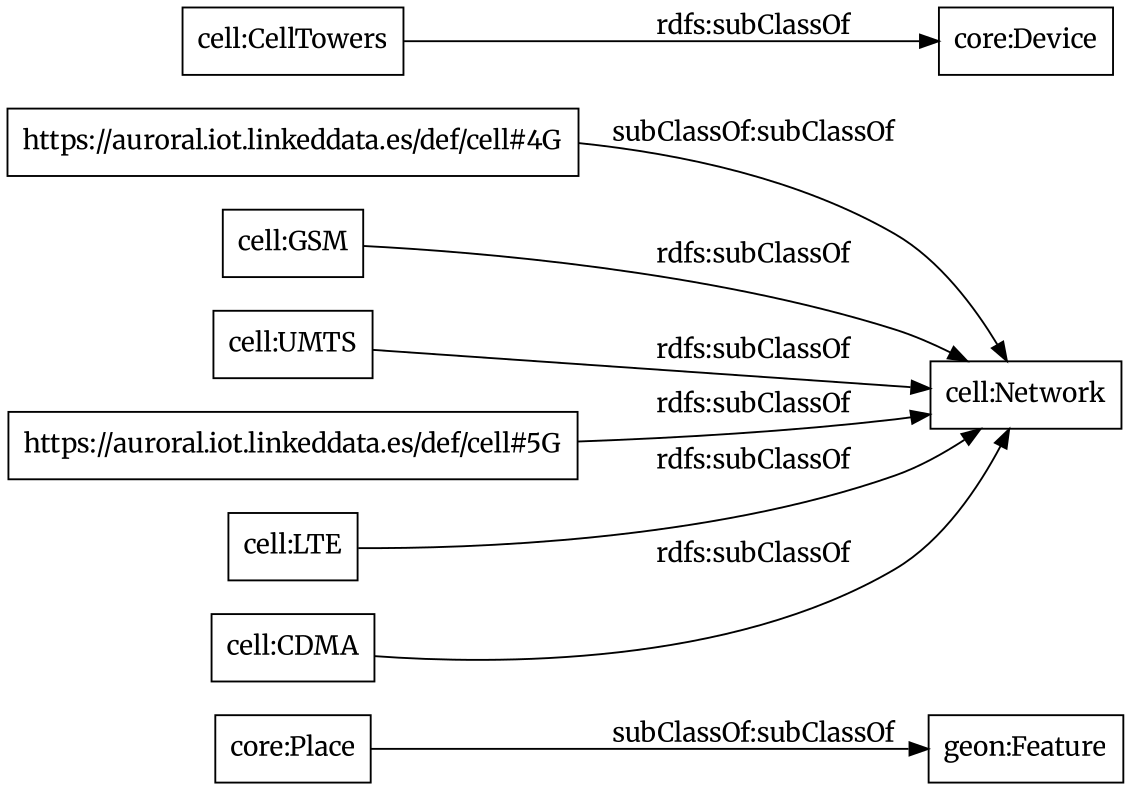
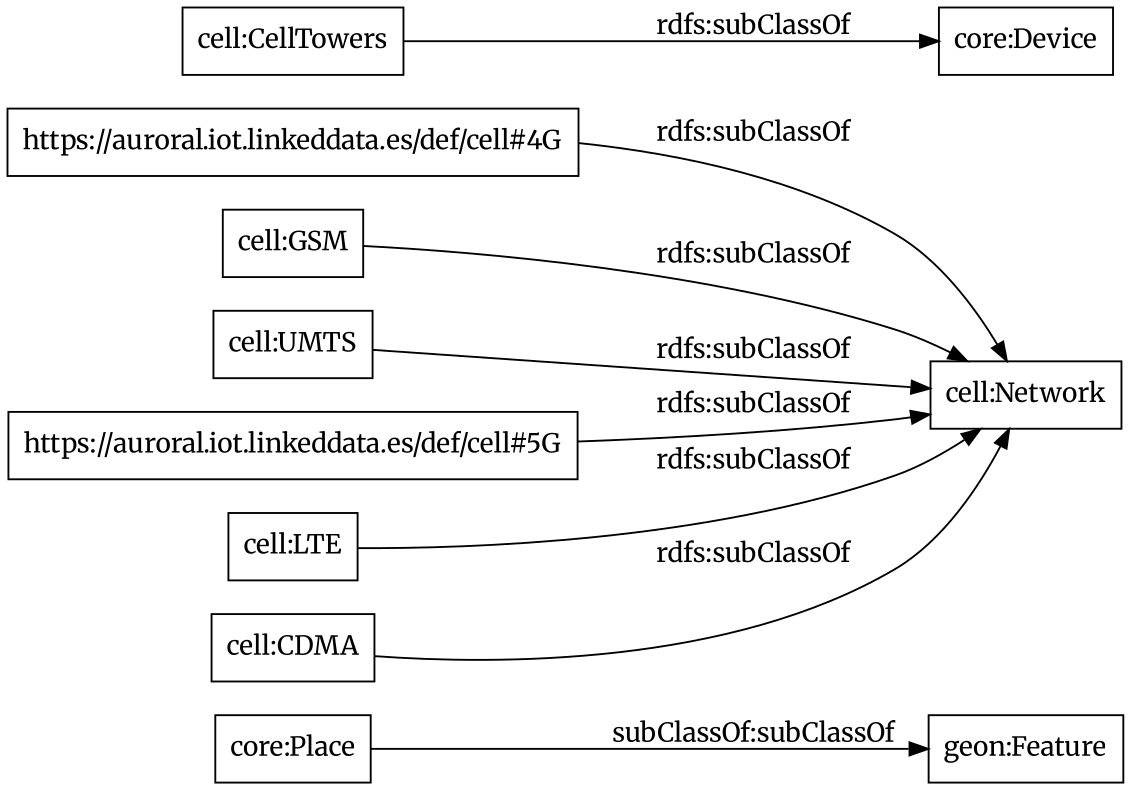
edge "https://auroral.iot.linkeddata.es/def/cell#4G" -> "cell:Network": label "subClassOf:subClassOf" -> "rdfs:subClassOf"
